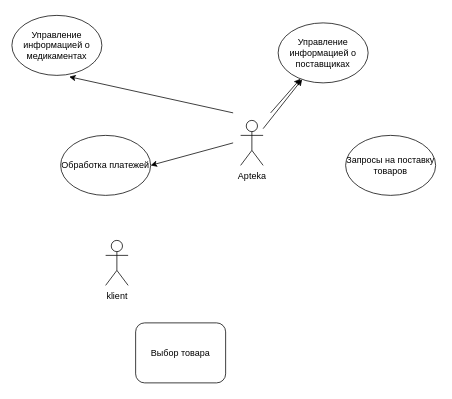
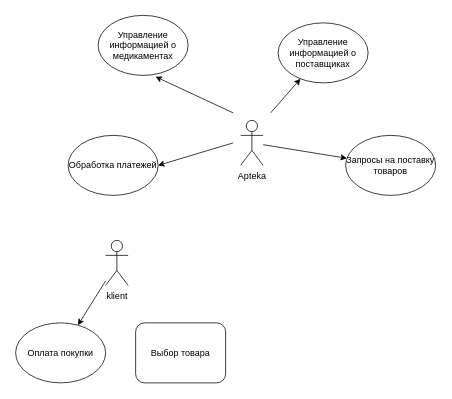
node "Управление информацией о медикаментах": moved (57, 45) -> (143, 45)
edge "Apteka" -> "Управление информацией о поставщиках": now "Apteka" -> "Запросы на поставку товаров"
node "Обработка платежей": moved (105, 165) -> (113, 165)
edge "klient" -> "Оплата покупки": added
node "Оплата покупки": added
